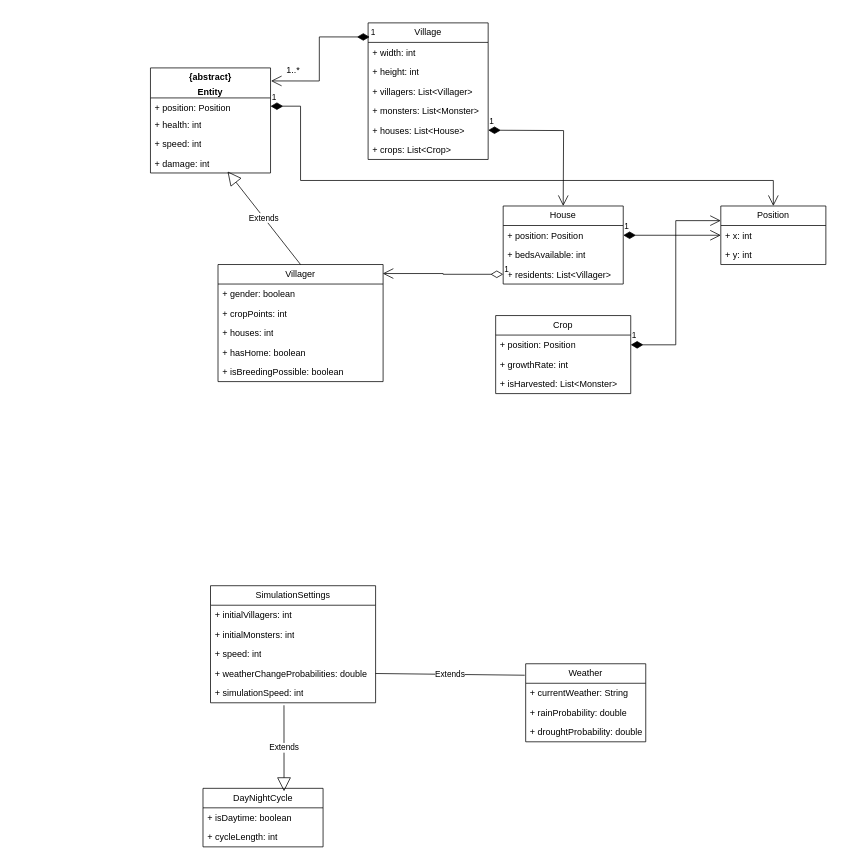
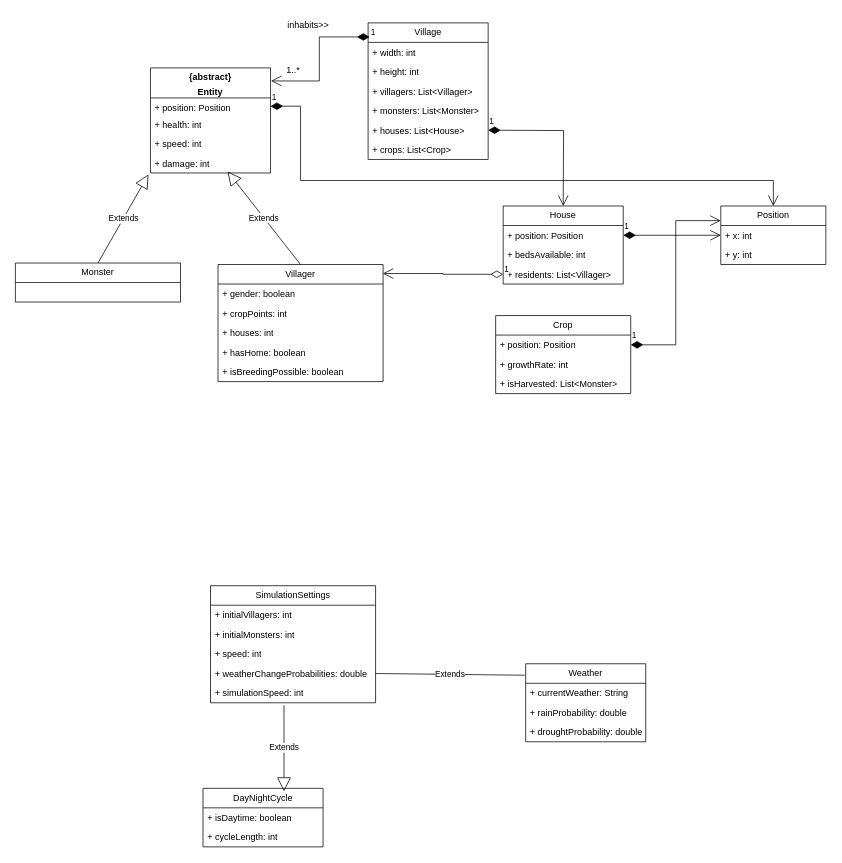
node "inhabits>>": added
edge "Monster" -> "+ damage: int": added, label "Extends"
node "Monster": added
